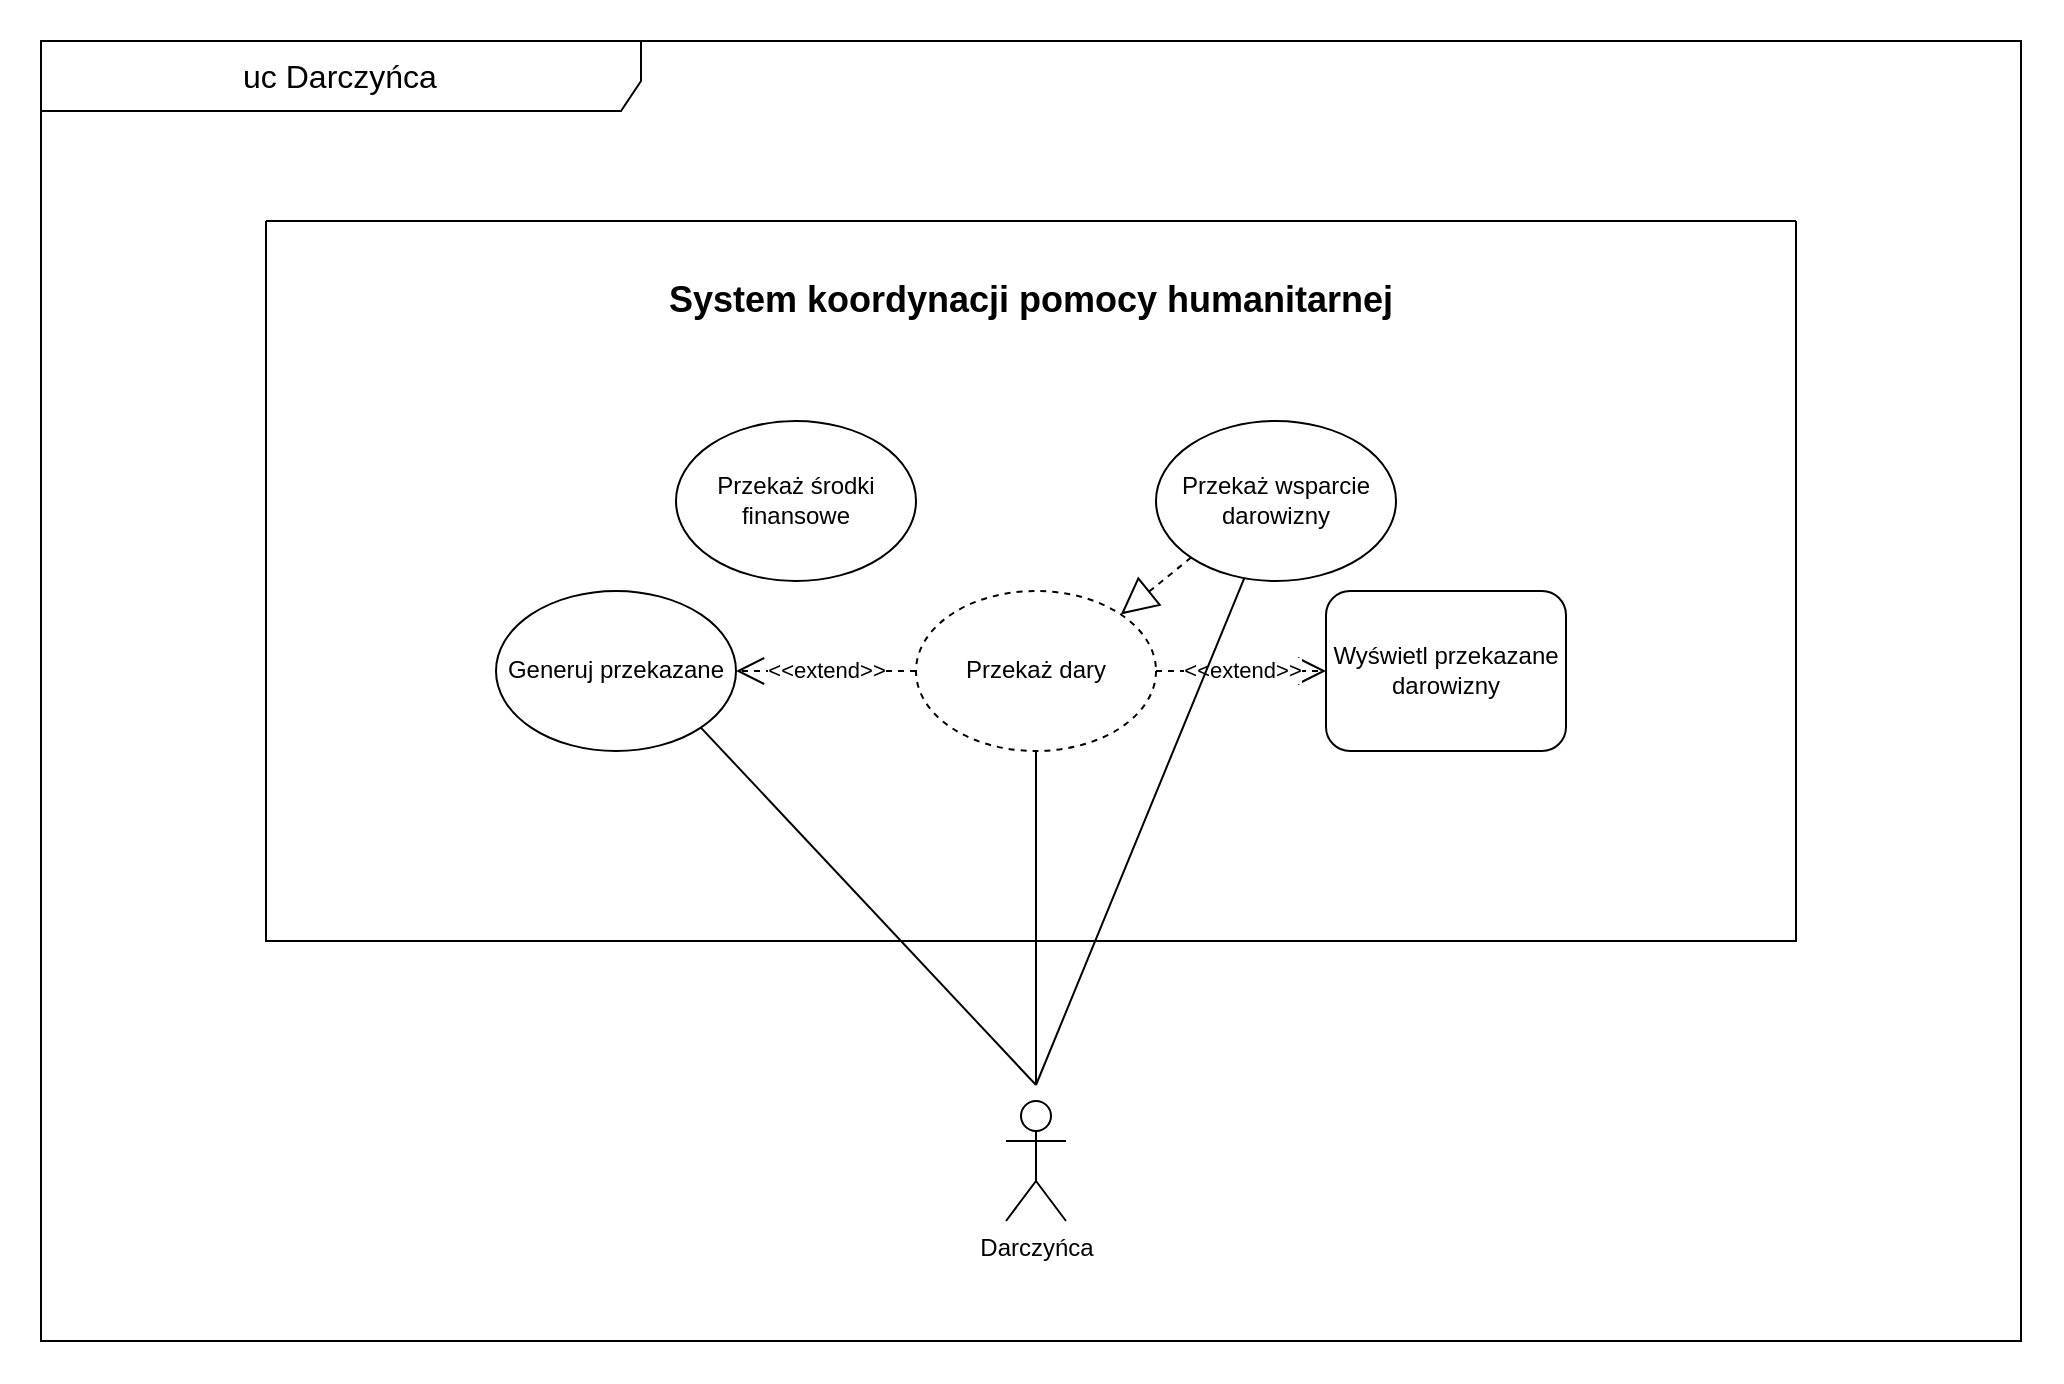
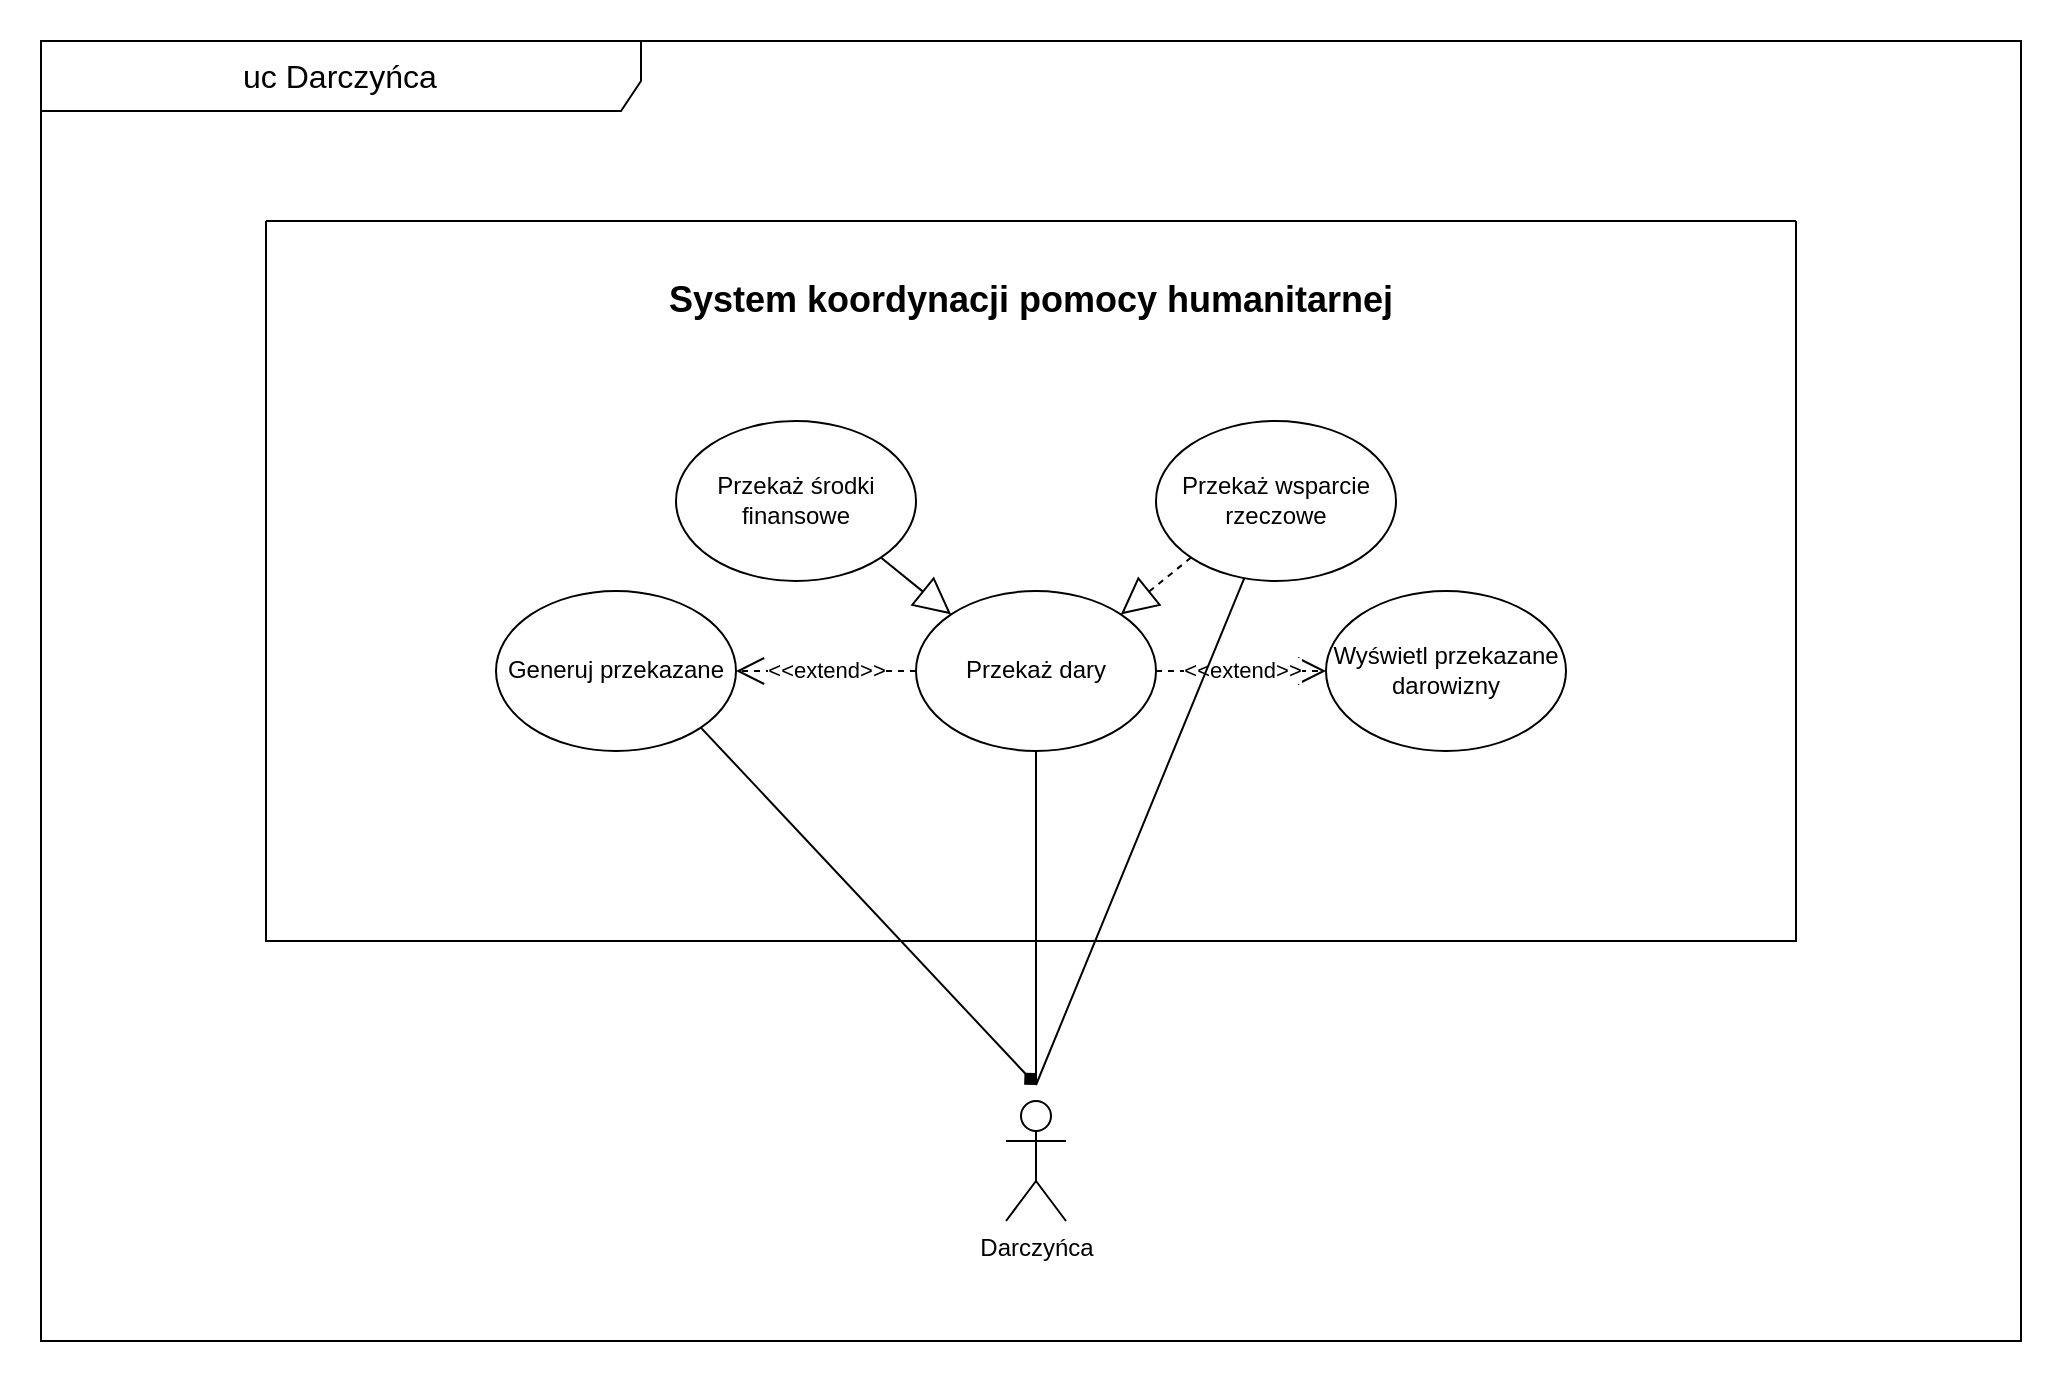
node "Przekaż wsparcie darowizny": label "Przekaż wsparcie darowizny" -> "Przekaż wsparcie rzeczowe"
edge "Przekaż środki finansowe" -> "Przekaż dary": added
node "Przekaż dary": style dashed -> solid
node "Wyświetl przekazane darowizny": shape rounded rectangle -> ellipse
edge "Generuj przekazane" -- "Darczyńca": arrowhead none -> diamond
